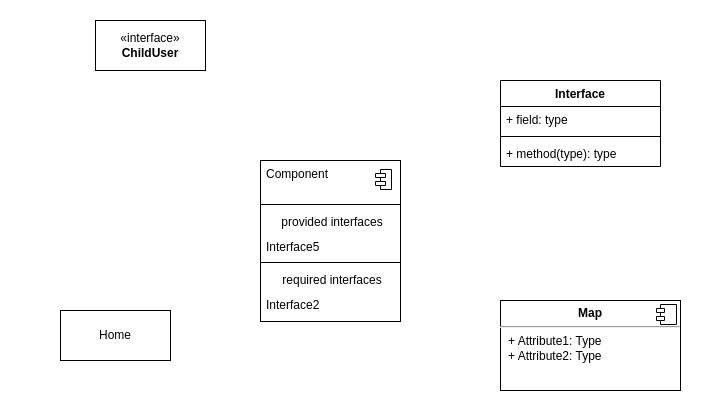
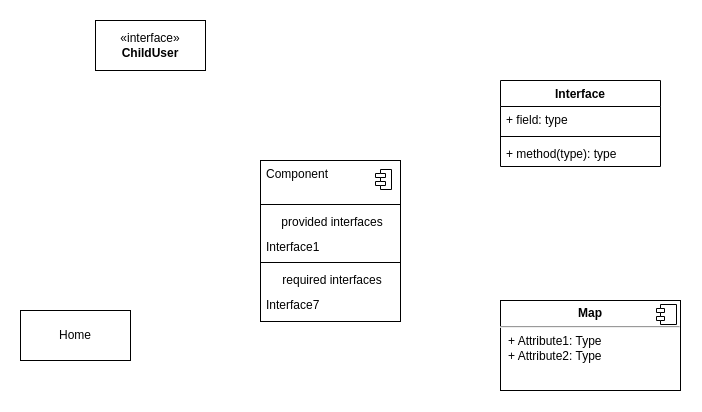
node "Interface5": label "Interface5" -> "Interface1"
node "Interface2": label "Interface2" -> "Interface7"
node "Home": moved (116, 336) -> (76, 336)
